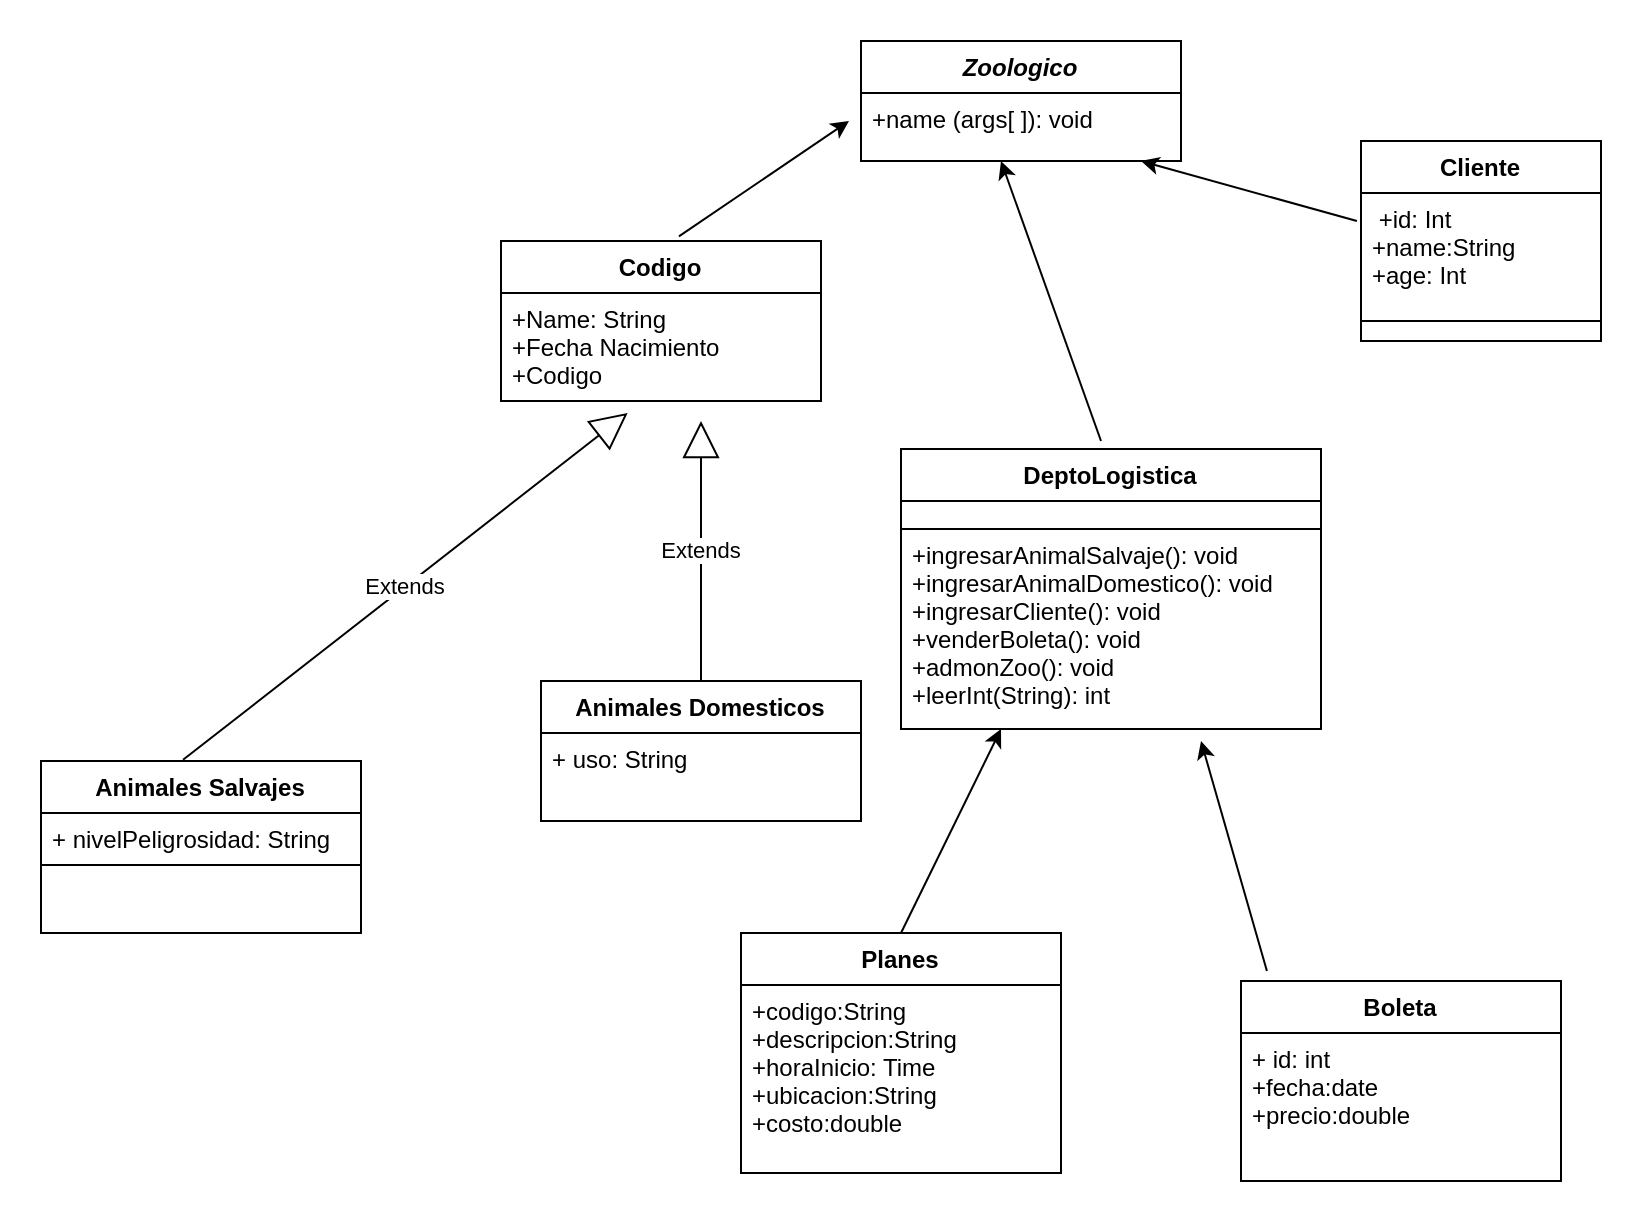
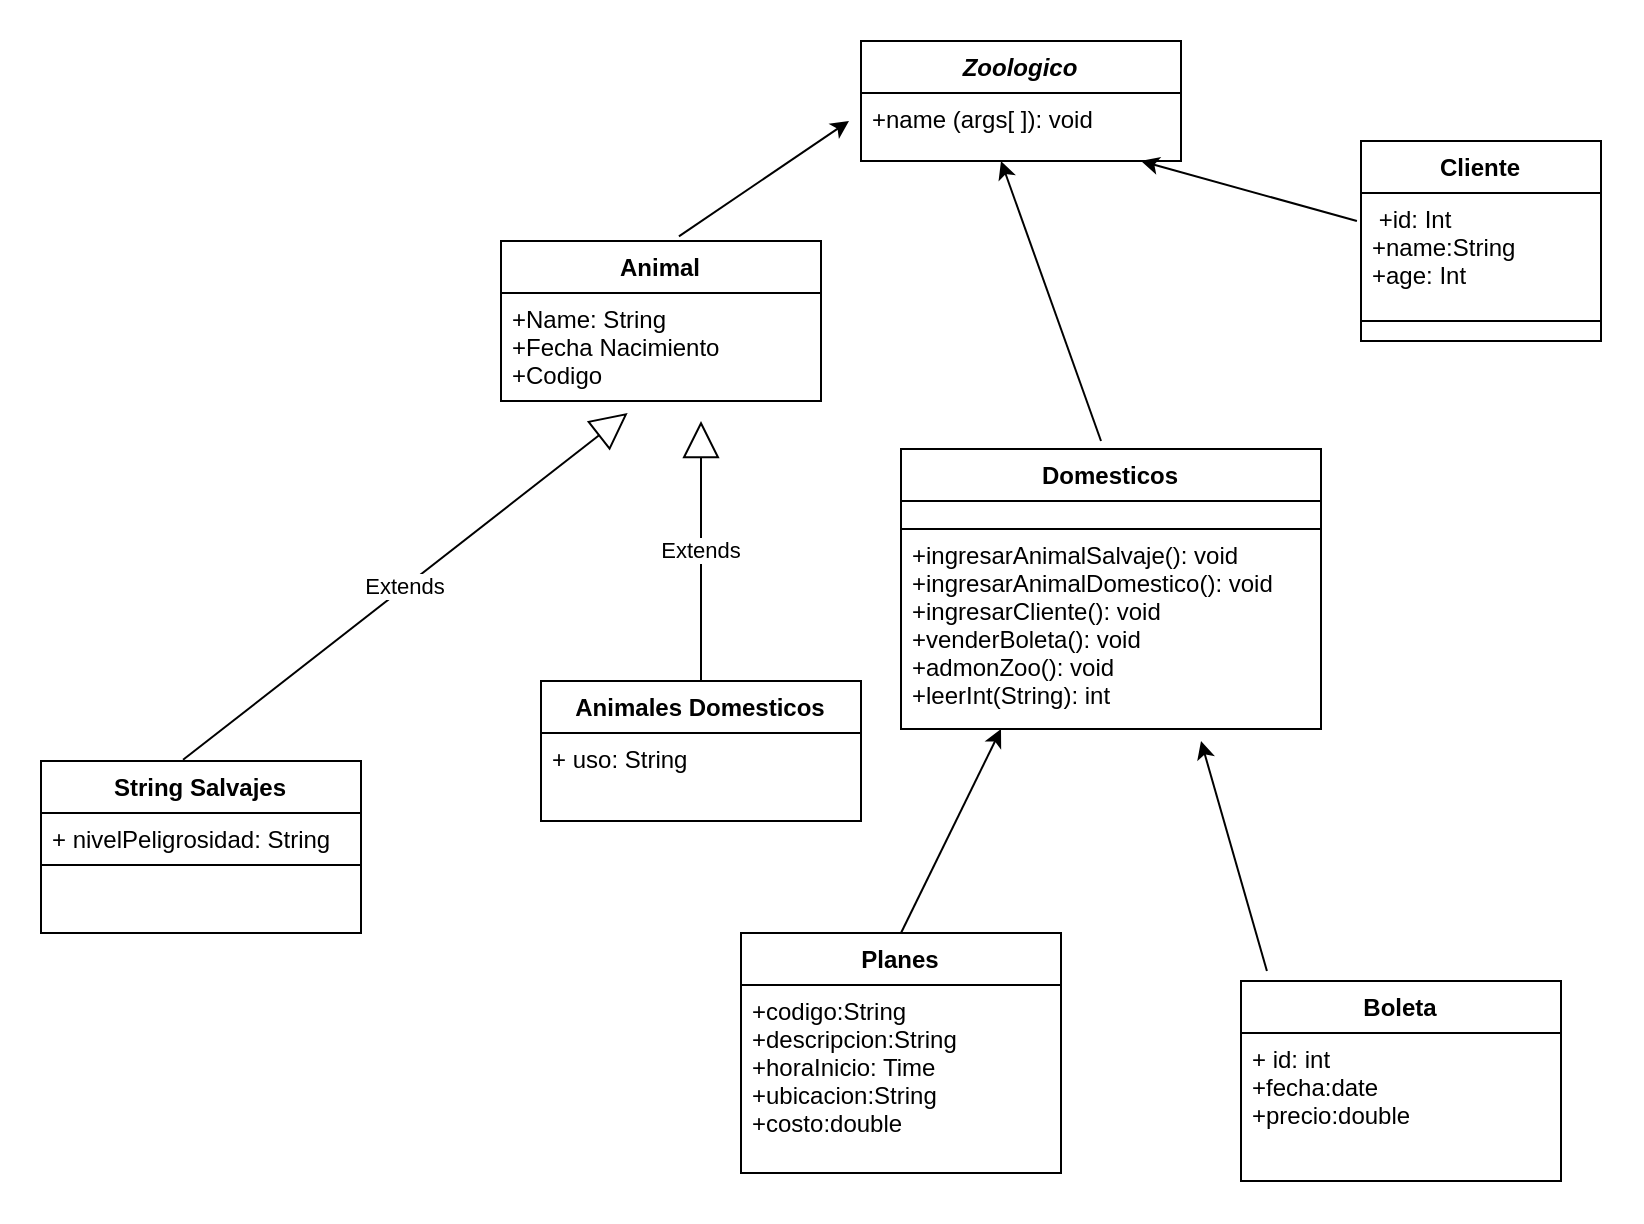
node "Codigo": label "Codigo" -> "Animal"
node "DeptoLogistica": label "DeptoLogistica" -> "Domesticos"
node "Animales Salvajes": label "Animales Salvajes" -> "String Salvajes"
